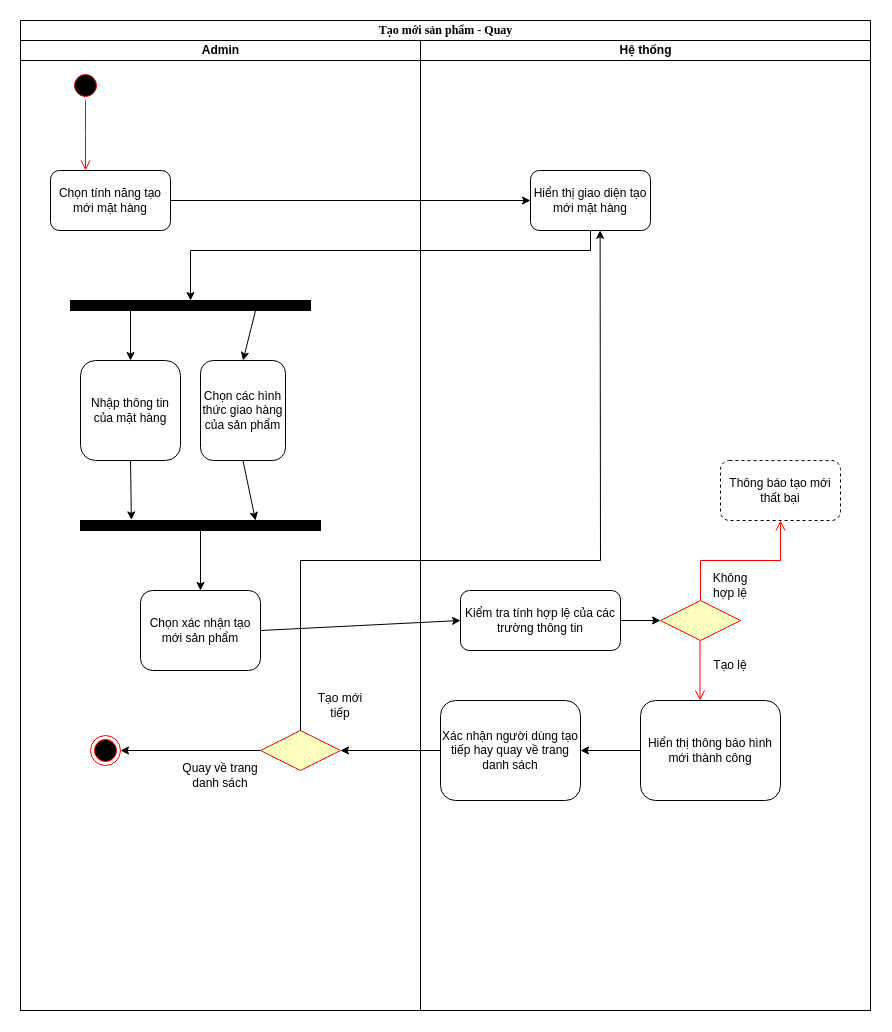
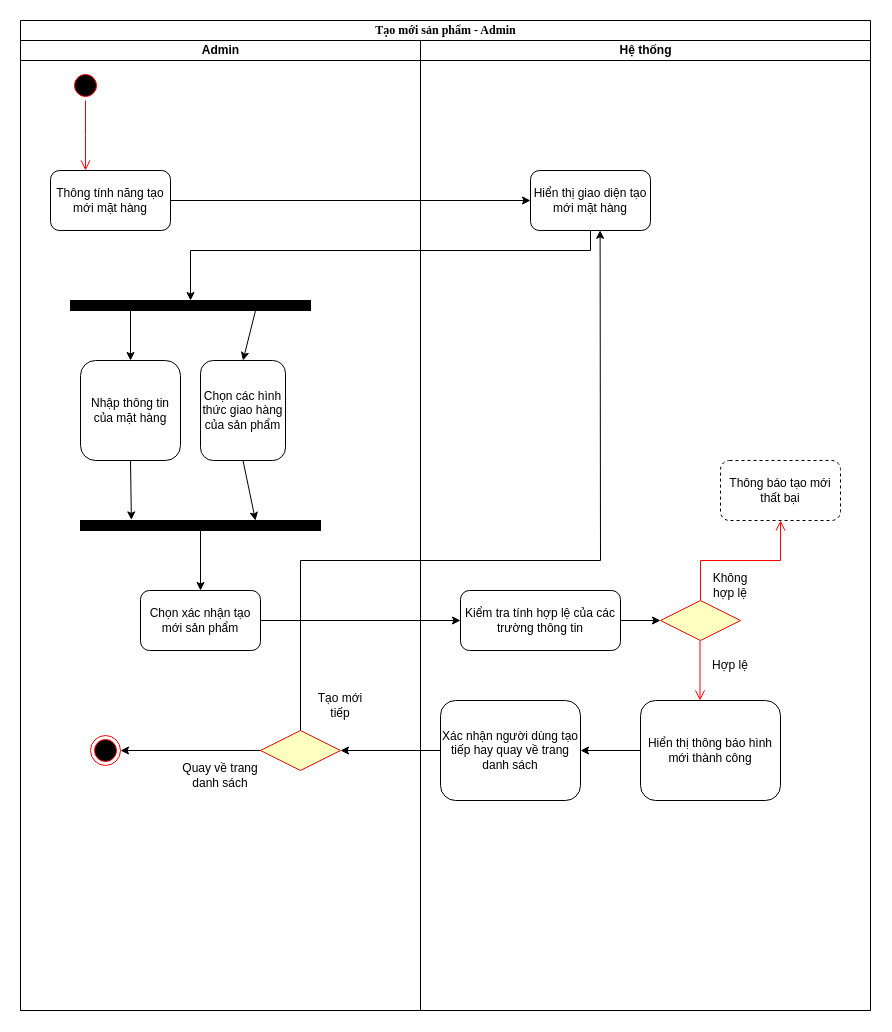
node "Tạo mới sản phẩm - Quay": label "Tạo mới sản phẩm - Quay" -> "Tạo mới sản phẩm - Admin"
node "Chọn tính năng tạo mới mặt hàng": label "Chọn tính năng tạo mới mặt hàng" -> "Thông tính năng tạo mới mặt hàng"
node "Chọn xác nhận tạo mới sản phẩm": size 120x80 -> 120x60
node "Tạo lệ": label "Tạo lệ" -> "Hợp lệ"
